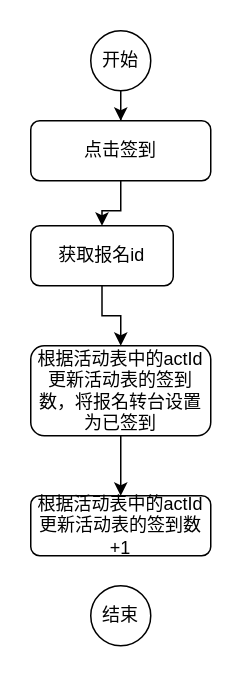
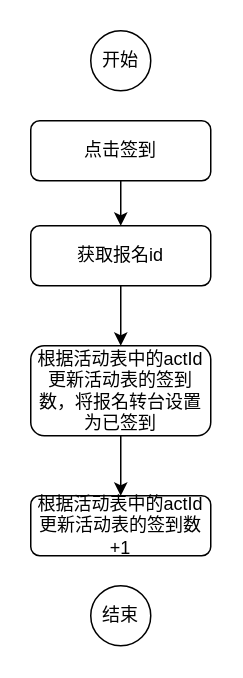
edge "开始" -> "点击签到": removed
node "获取报名id": size 143x60 -> 180x60
